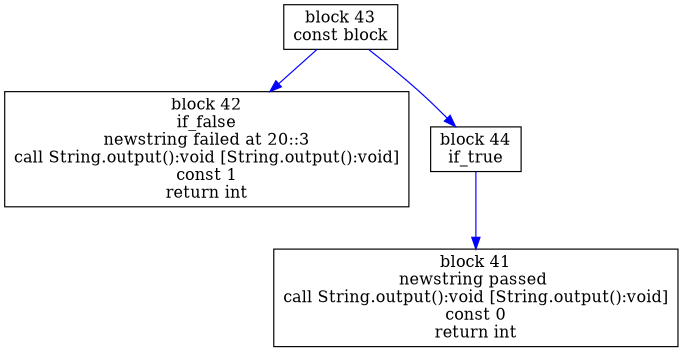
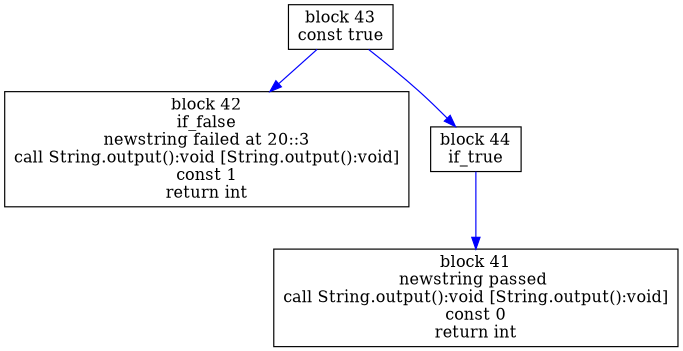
node "block 43 const block": label "block 43 const block" -> "block 43 const true"
